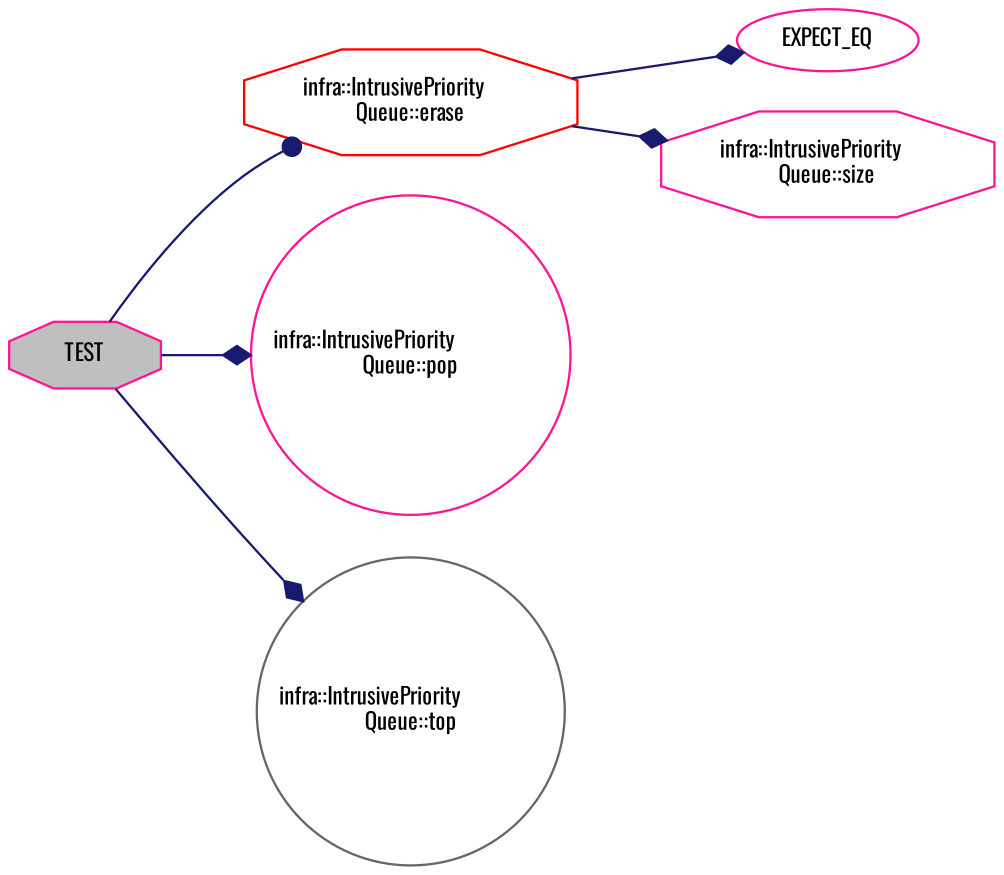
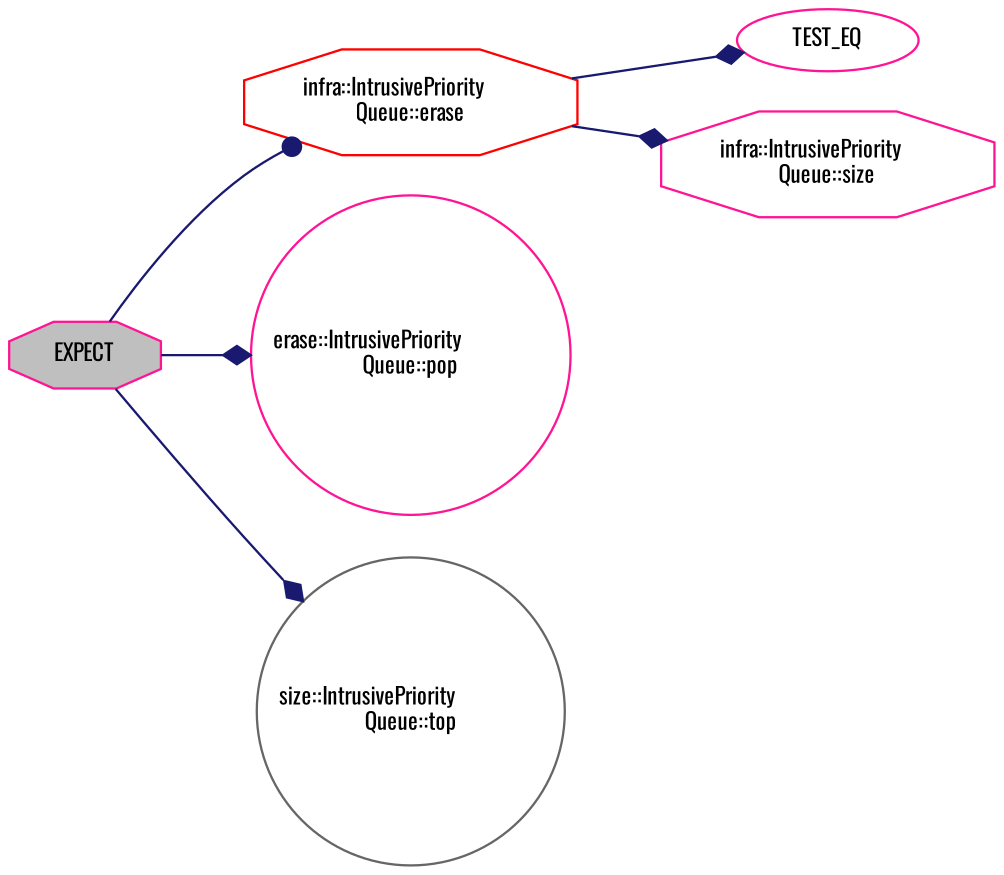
node "EXPECT_EQ": label "EXPECT_EQ" -> "TEST_EQ"
node "TEST": label "TEST" -> "EXPECT"
node "infra::IntrusivePriority Queue::pop": label "infra::IntrusivePriority Queue::pop" -> "erase::IntrusivePriority Queue::pop"
node "infra::IntrusivePriority Queue::top": label "infra::IntrusivePriority Queue::top" -> "size::IntrusivePriority Queue::top"
